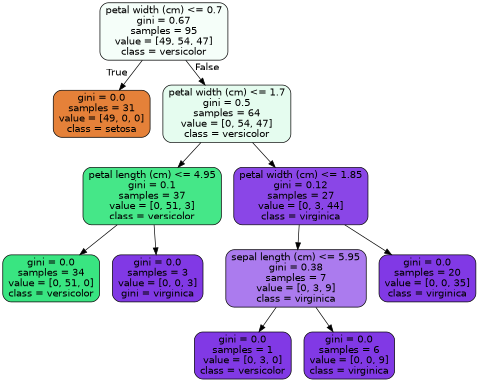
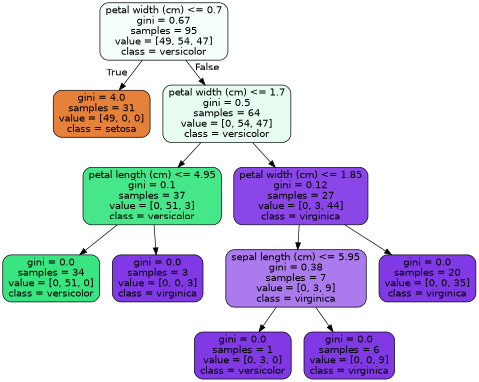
node "gini = 0.0 samples = 31 value = [49, 0, 0] class = setosa": label "gini = 0.0 samples = 31 value = [49, 0, 0] class = setosa" -> "gini = 4.0 samples = 31 value = [49, 0, 0] class = setosa"
node "gini = 0.0 samples = 3 value = [0, 0, 3] gini = virginica": label "gini = 0.0 samples = 3 value = [0, 0, 3] gini = virginica" -> "gini = 0.0 samples = 3 value = [0, 0, 3] class = virginica"
